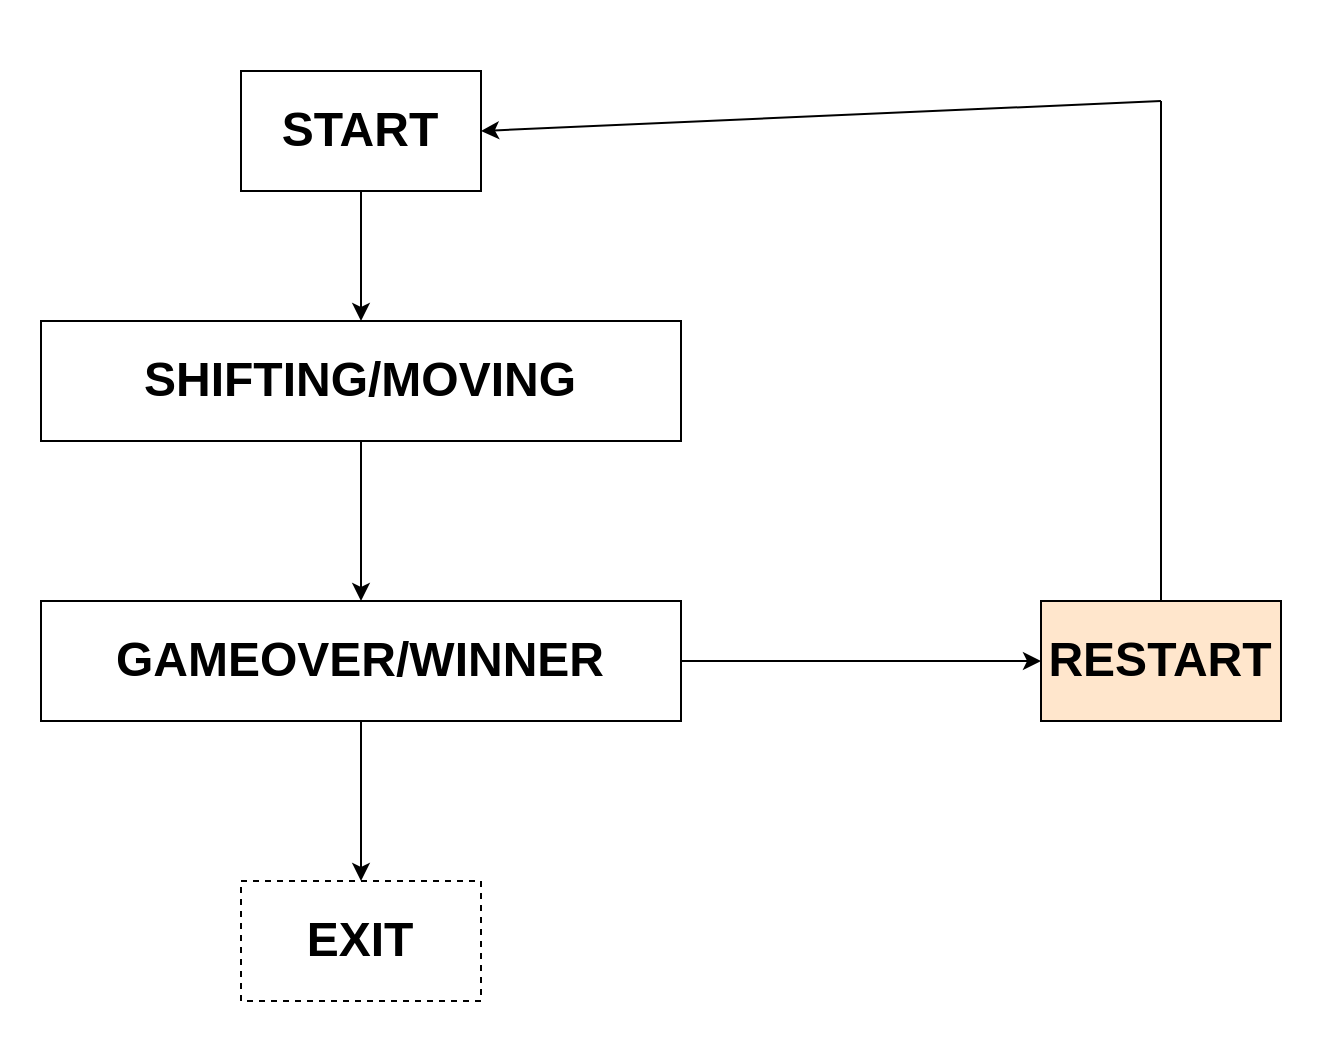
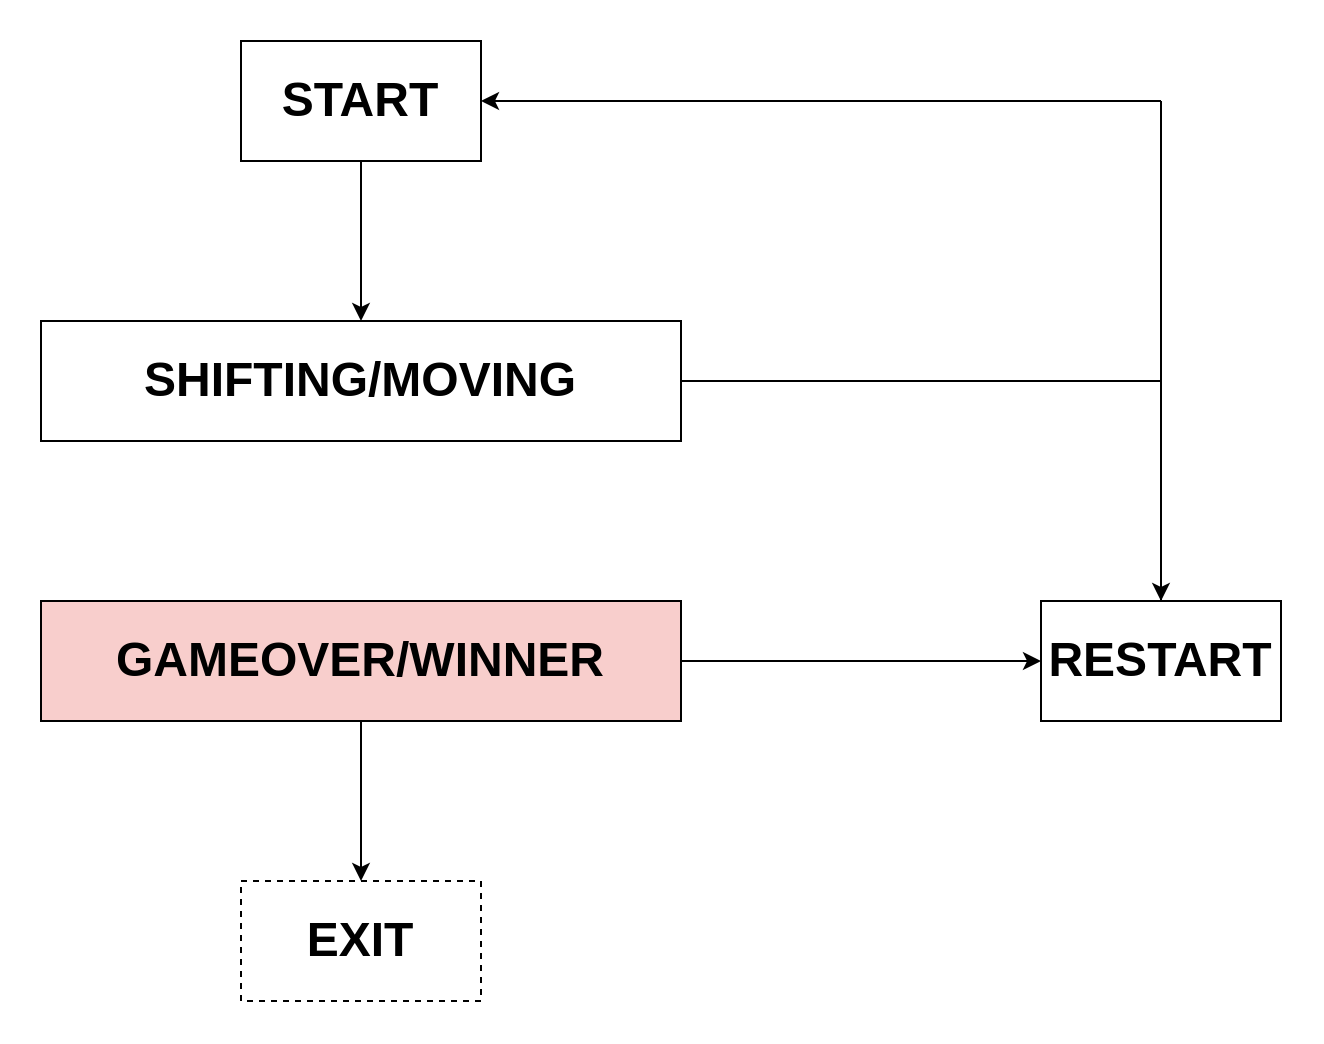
node "START": moved (361, 131) -> (361, 101)
edge "SHIFTING/MOVING" -> "GAMEOVER/WINNER": now "SHIFTING/MOVING" -> "RESTART"
node "GAMEOVER/WINNER": fillcolor #ffffff -> #f8cecc
node "RESTART": fillcolor #ffe6cc -> #ffffff
